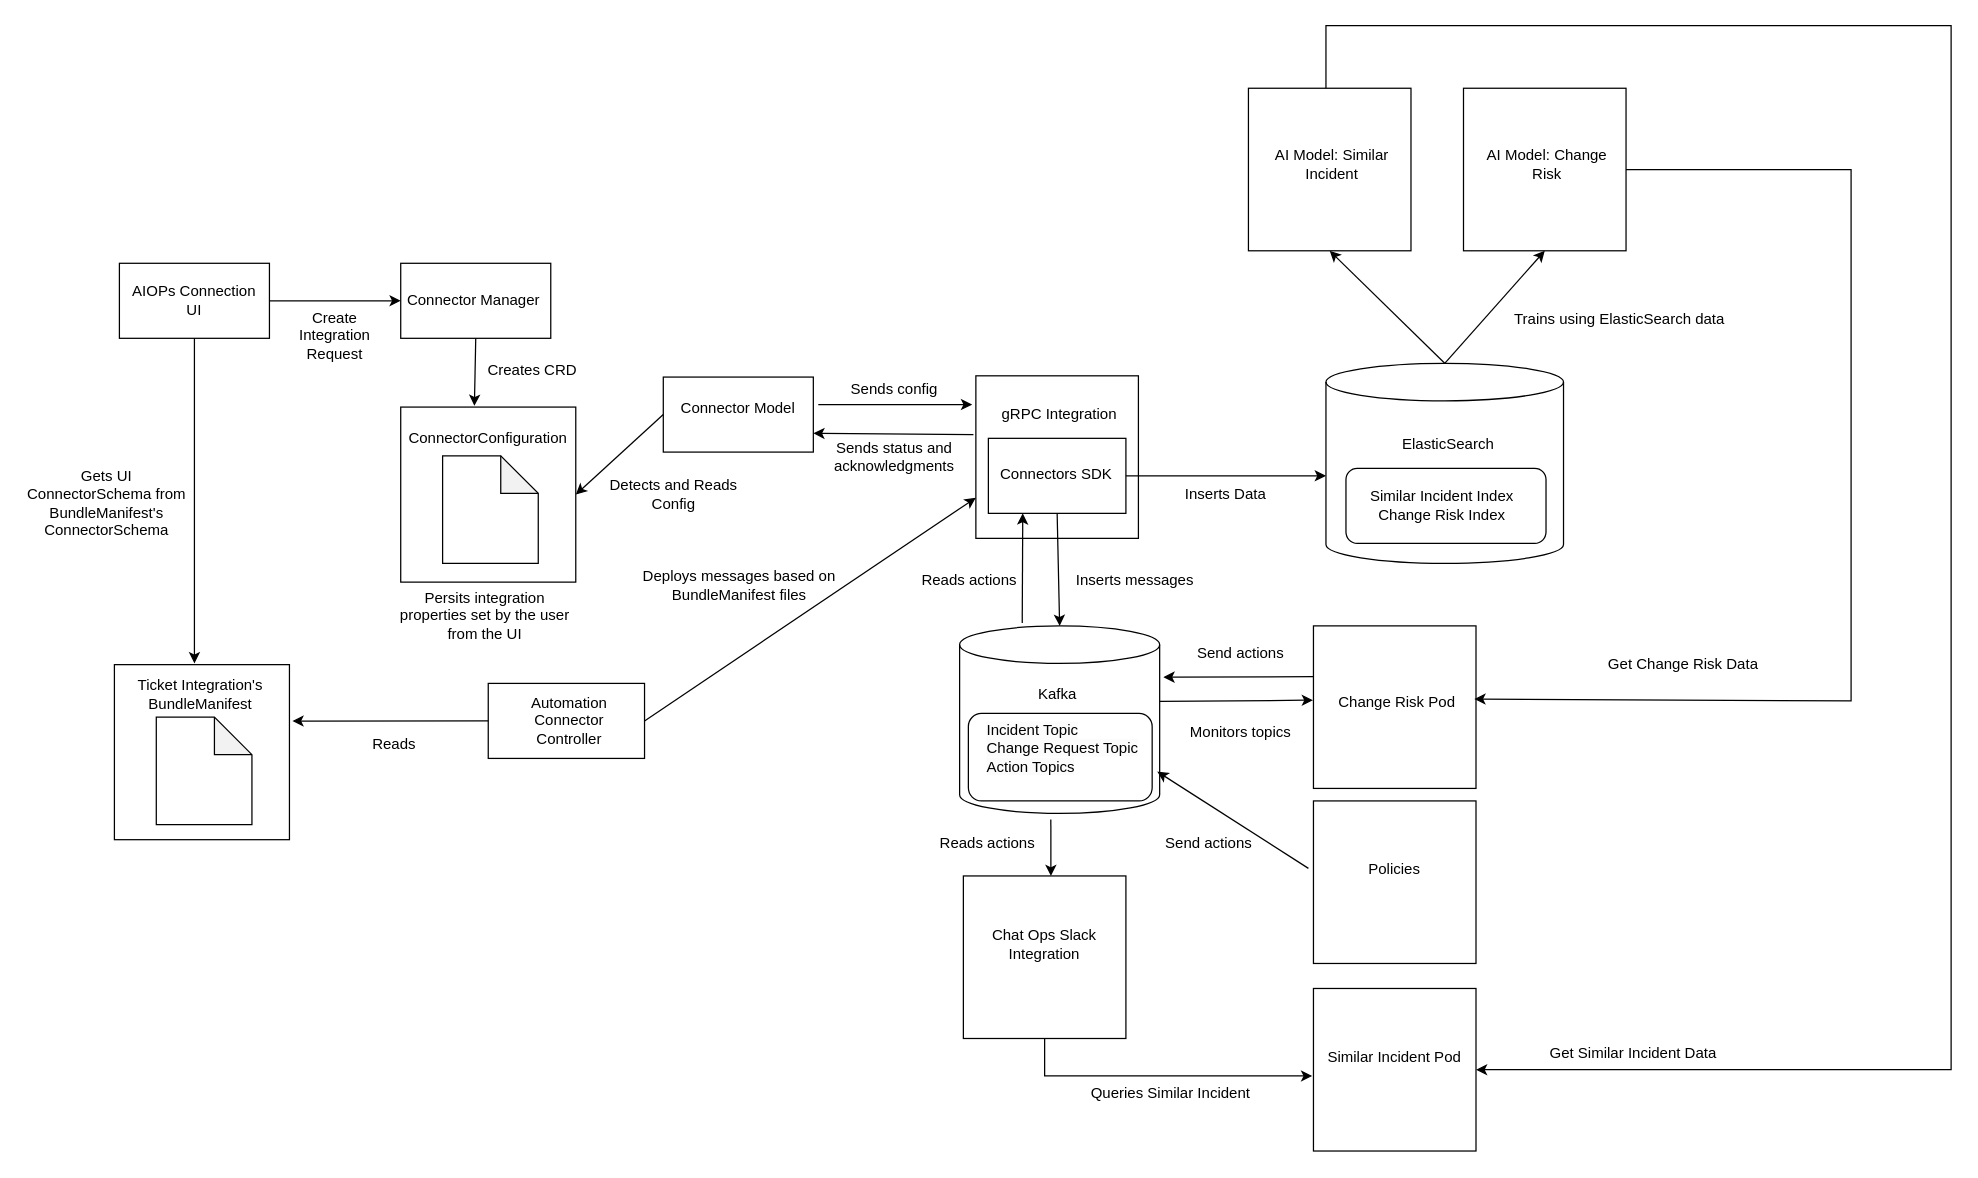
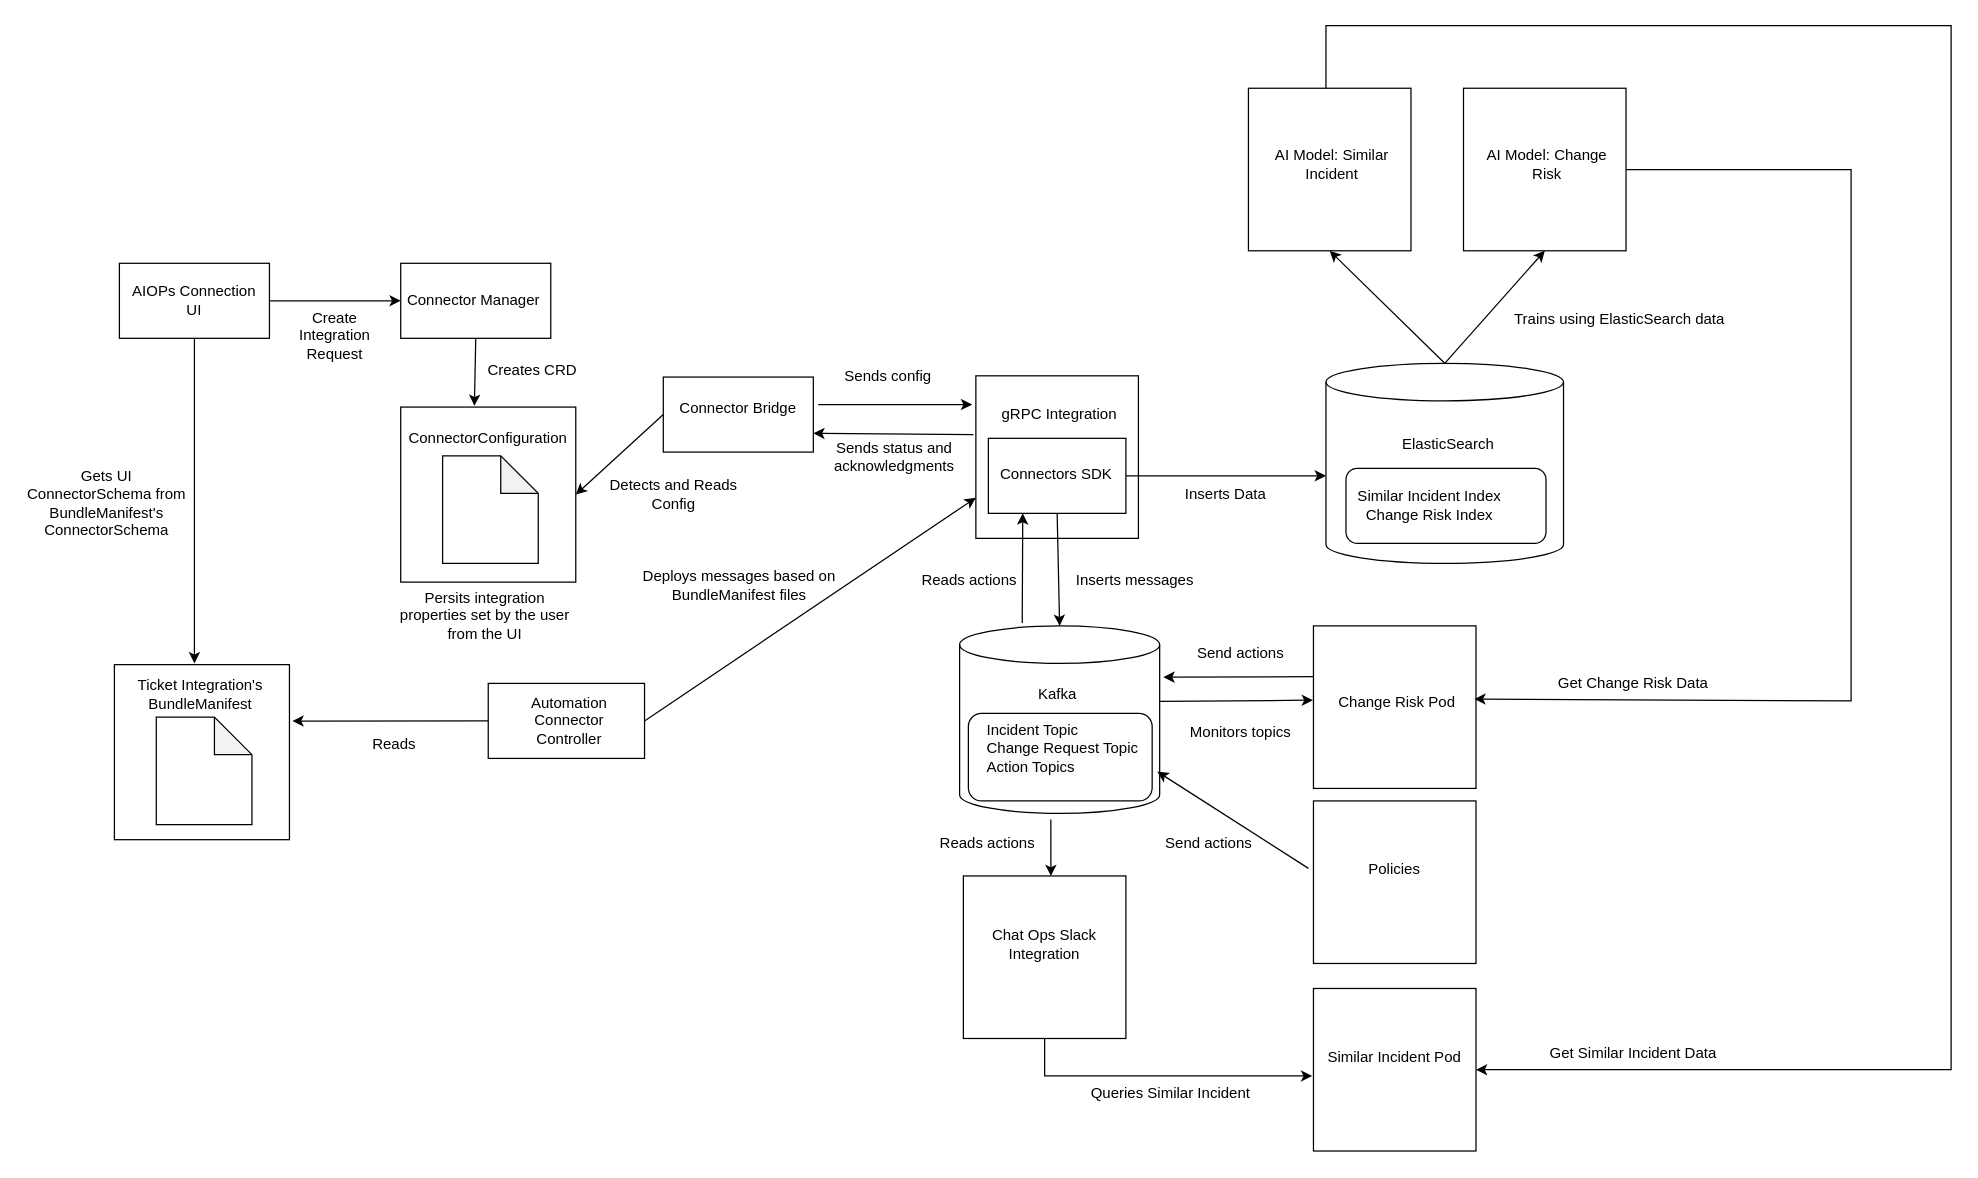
node "Sends config": moved (894, 389) -> (888, 377)
node "Connector Model": label "Connector Model" -> "Connector Bridge"
node "Similar Incident Index Change Risk Index": moved (1442, 506) -> (1429, 506)
node "Get Change Risk Data": moved (1683, 664) -> (1633, 683)
